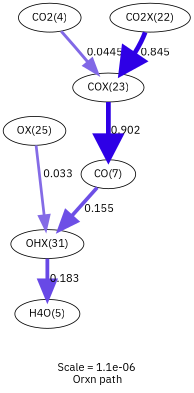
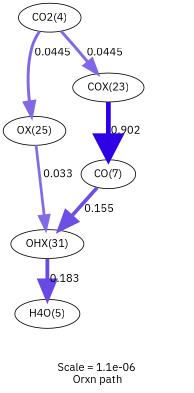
node "CO2X(22)": removed
edge "CO2(4)" -> "OX(25)": added, label "0.0445"
